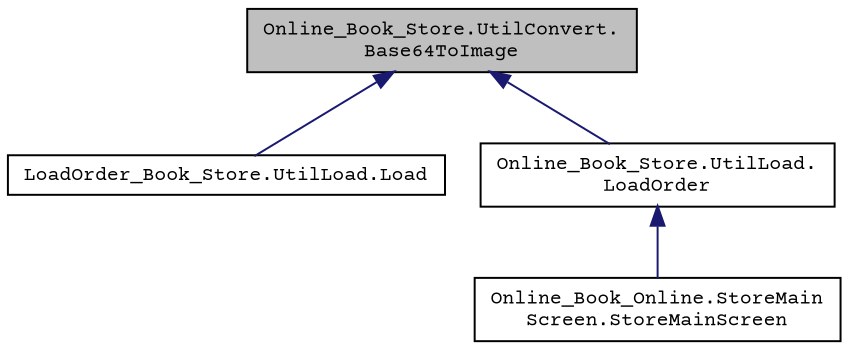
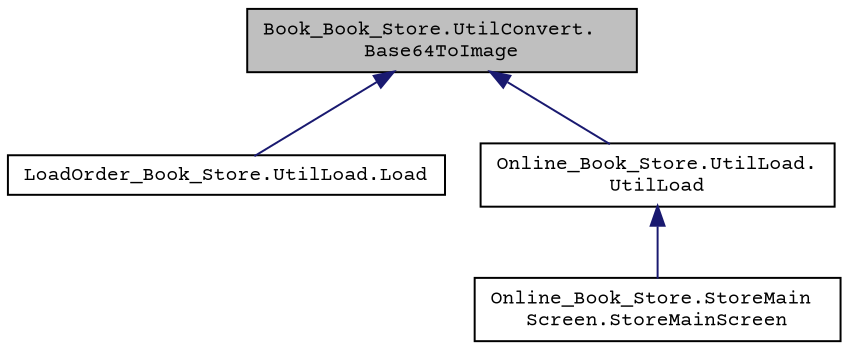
node "Online_Book_Store.UtilConvert. Base64ToImage": label "Online_Book_Store.UtilConvert. Base64ToImage" -> "Book_Book_Store.UtilConvert. Base64ToImage"
node "Online_Book_Store.UtilLoad. LoadOrder": label "Online_Book_Store.UtilLoad. LoadOrder" -> "Online_Book_Store.UtilLoad. UtilLoad"
node "Online_Book_Online.StoreMain Screen.StoreMainScreen": label "Online_Book_Online.StoreMain Screen.StoreMainScreen" -> "Online_Book_Store.StoreMain Screen.StoreMainScreen"
